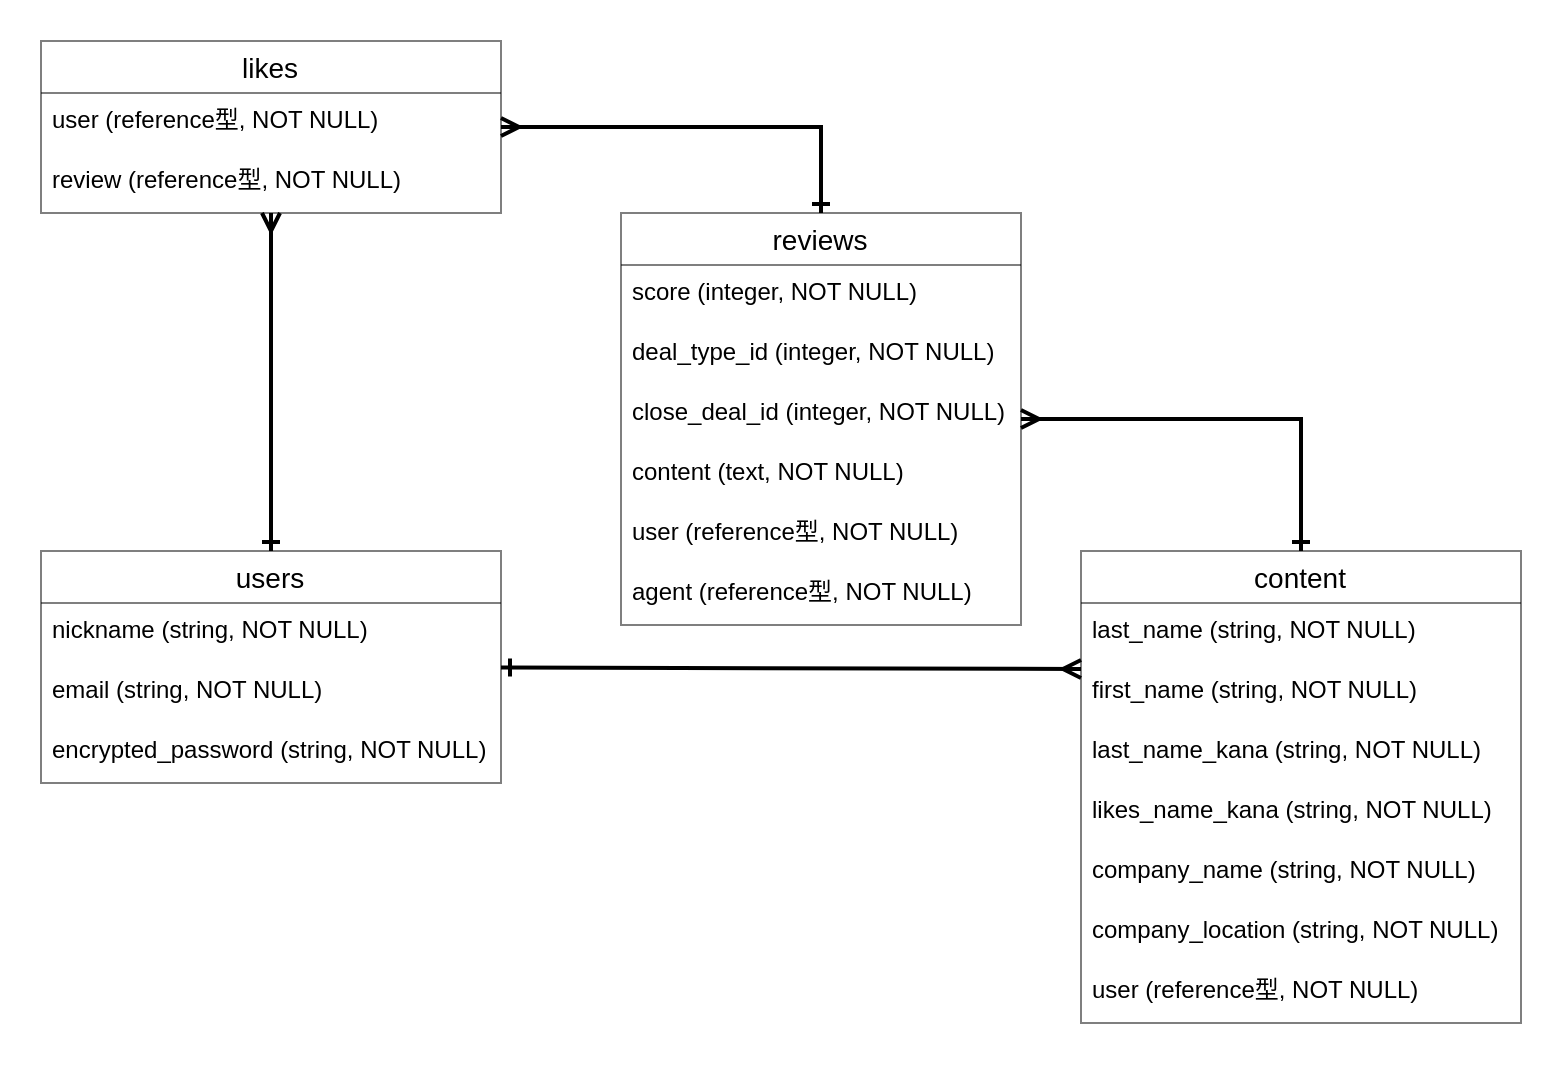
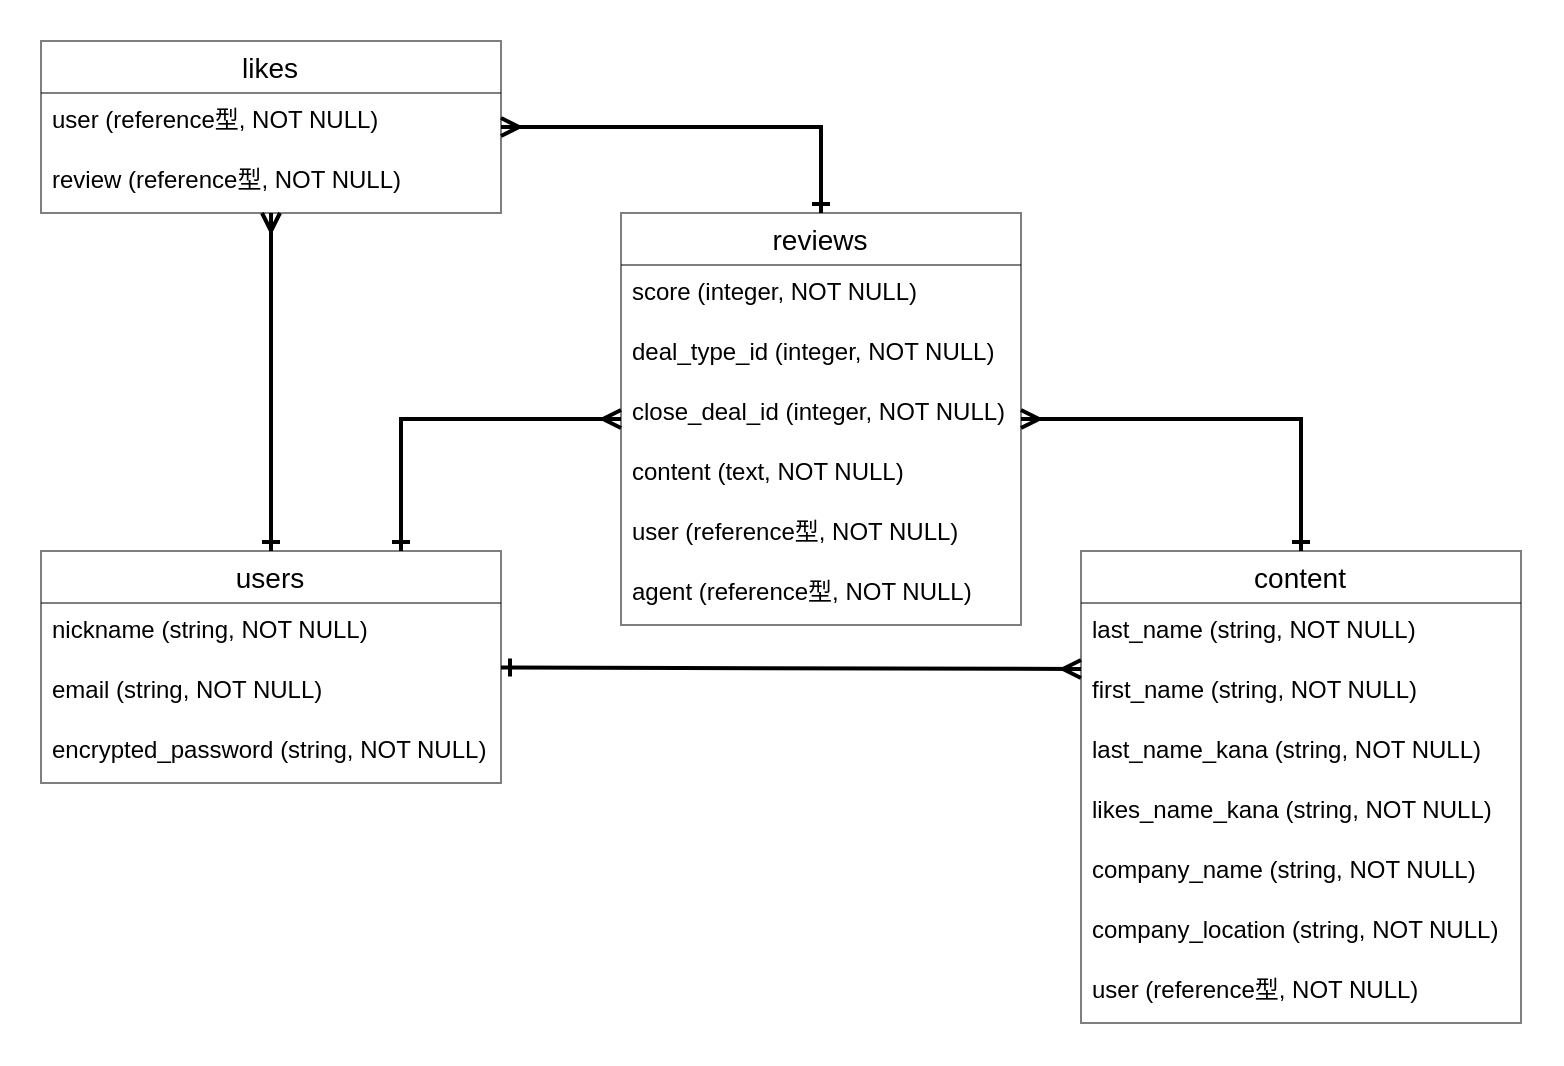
edge "reviews" -- "users": added
